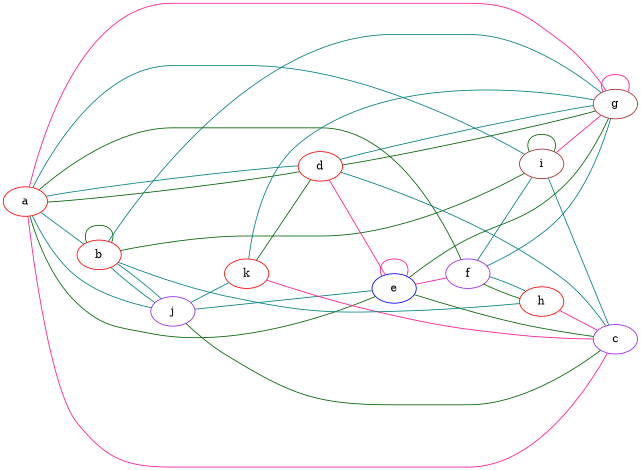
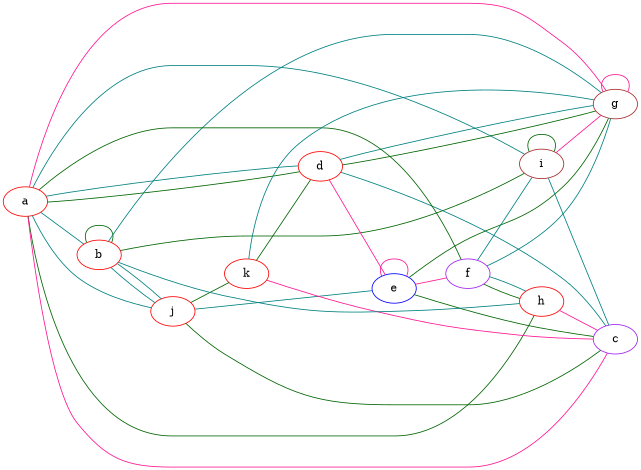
edge "k" -- "j": color teal -> darkgreen
node "j": color purple -> red
edge "a" -- "e": now "a" -- "h"
